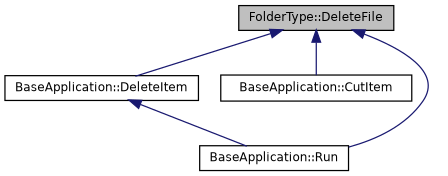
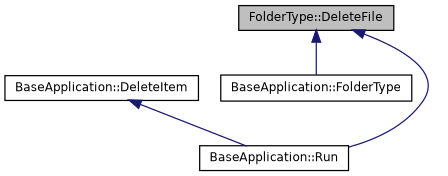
edge "BaseApplication::DeleteItem" -> "FolderType::DeleteFile": removed
node "BaseApplication::CutItem": label "BaseApplication::CutItem" -> "BaseApplication::FolderType"
